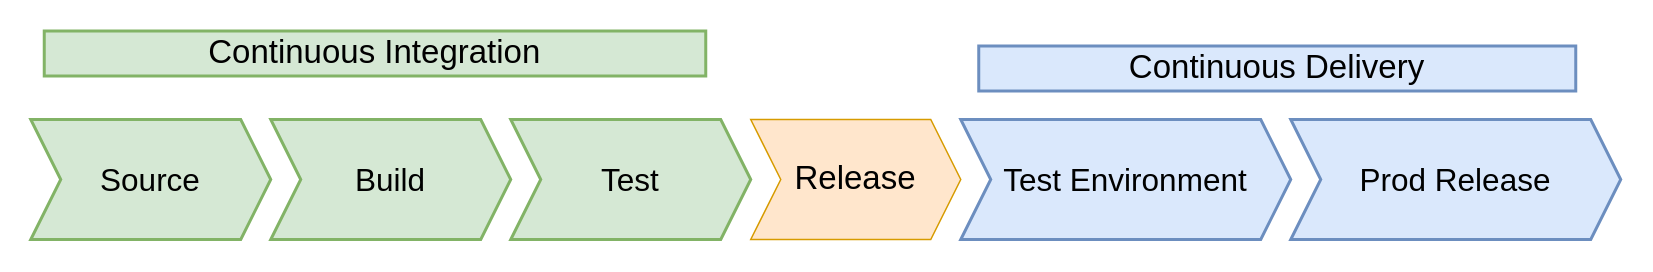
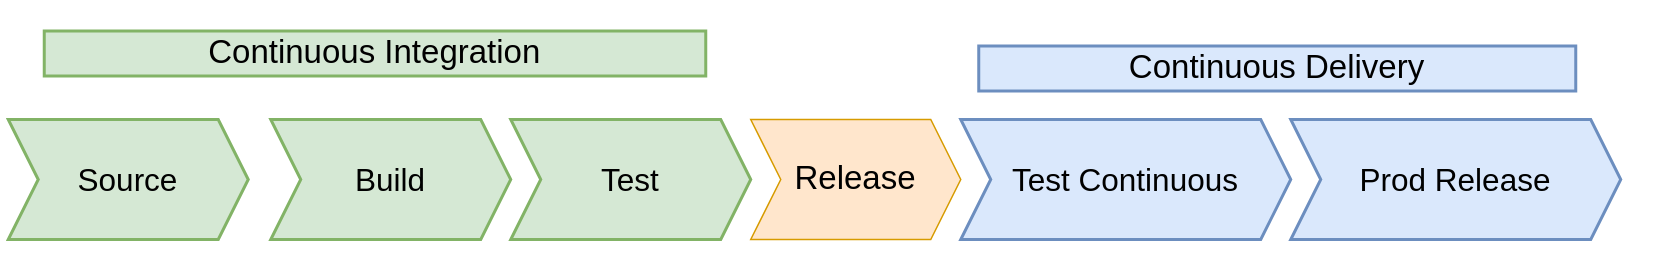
node "Source": moved (151, 179) -> (128, 179)
node "Test Environment": label "Test Environment" -> "Test Continuous"
